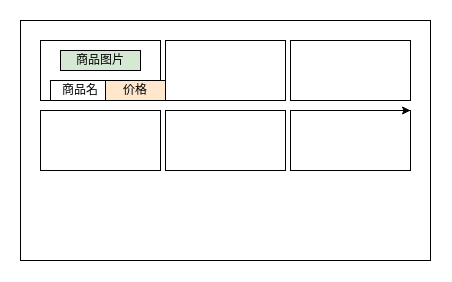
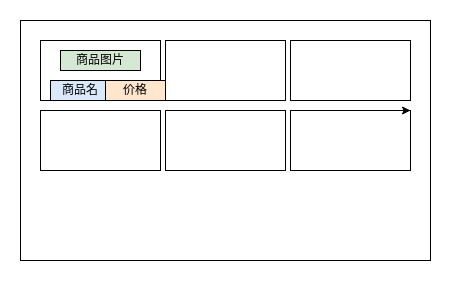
node "商品名": fillcolor #ffffff -> #dae8fc
